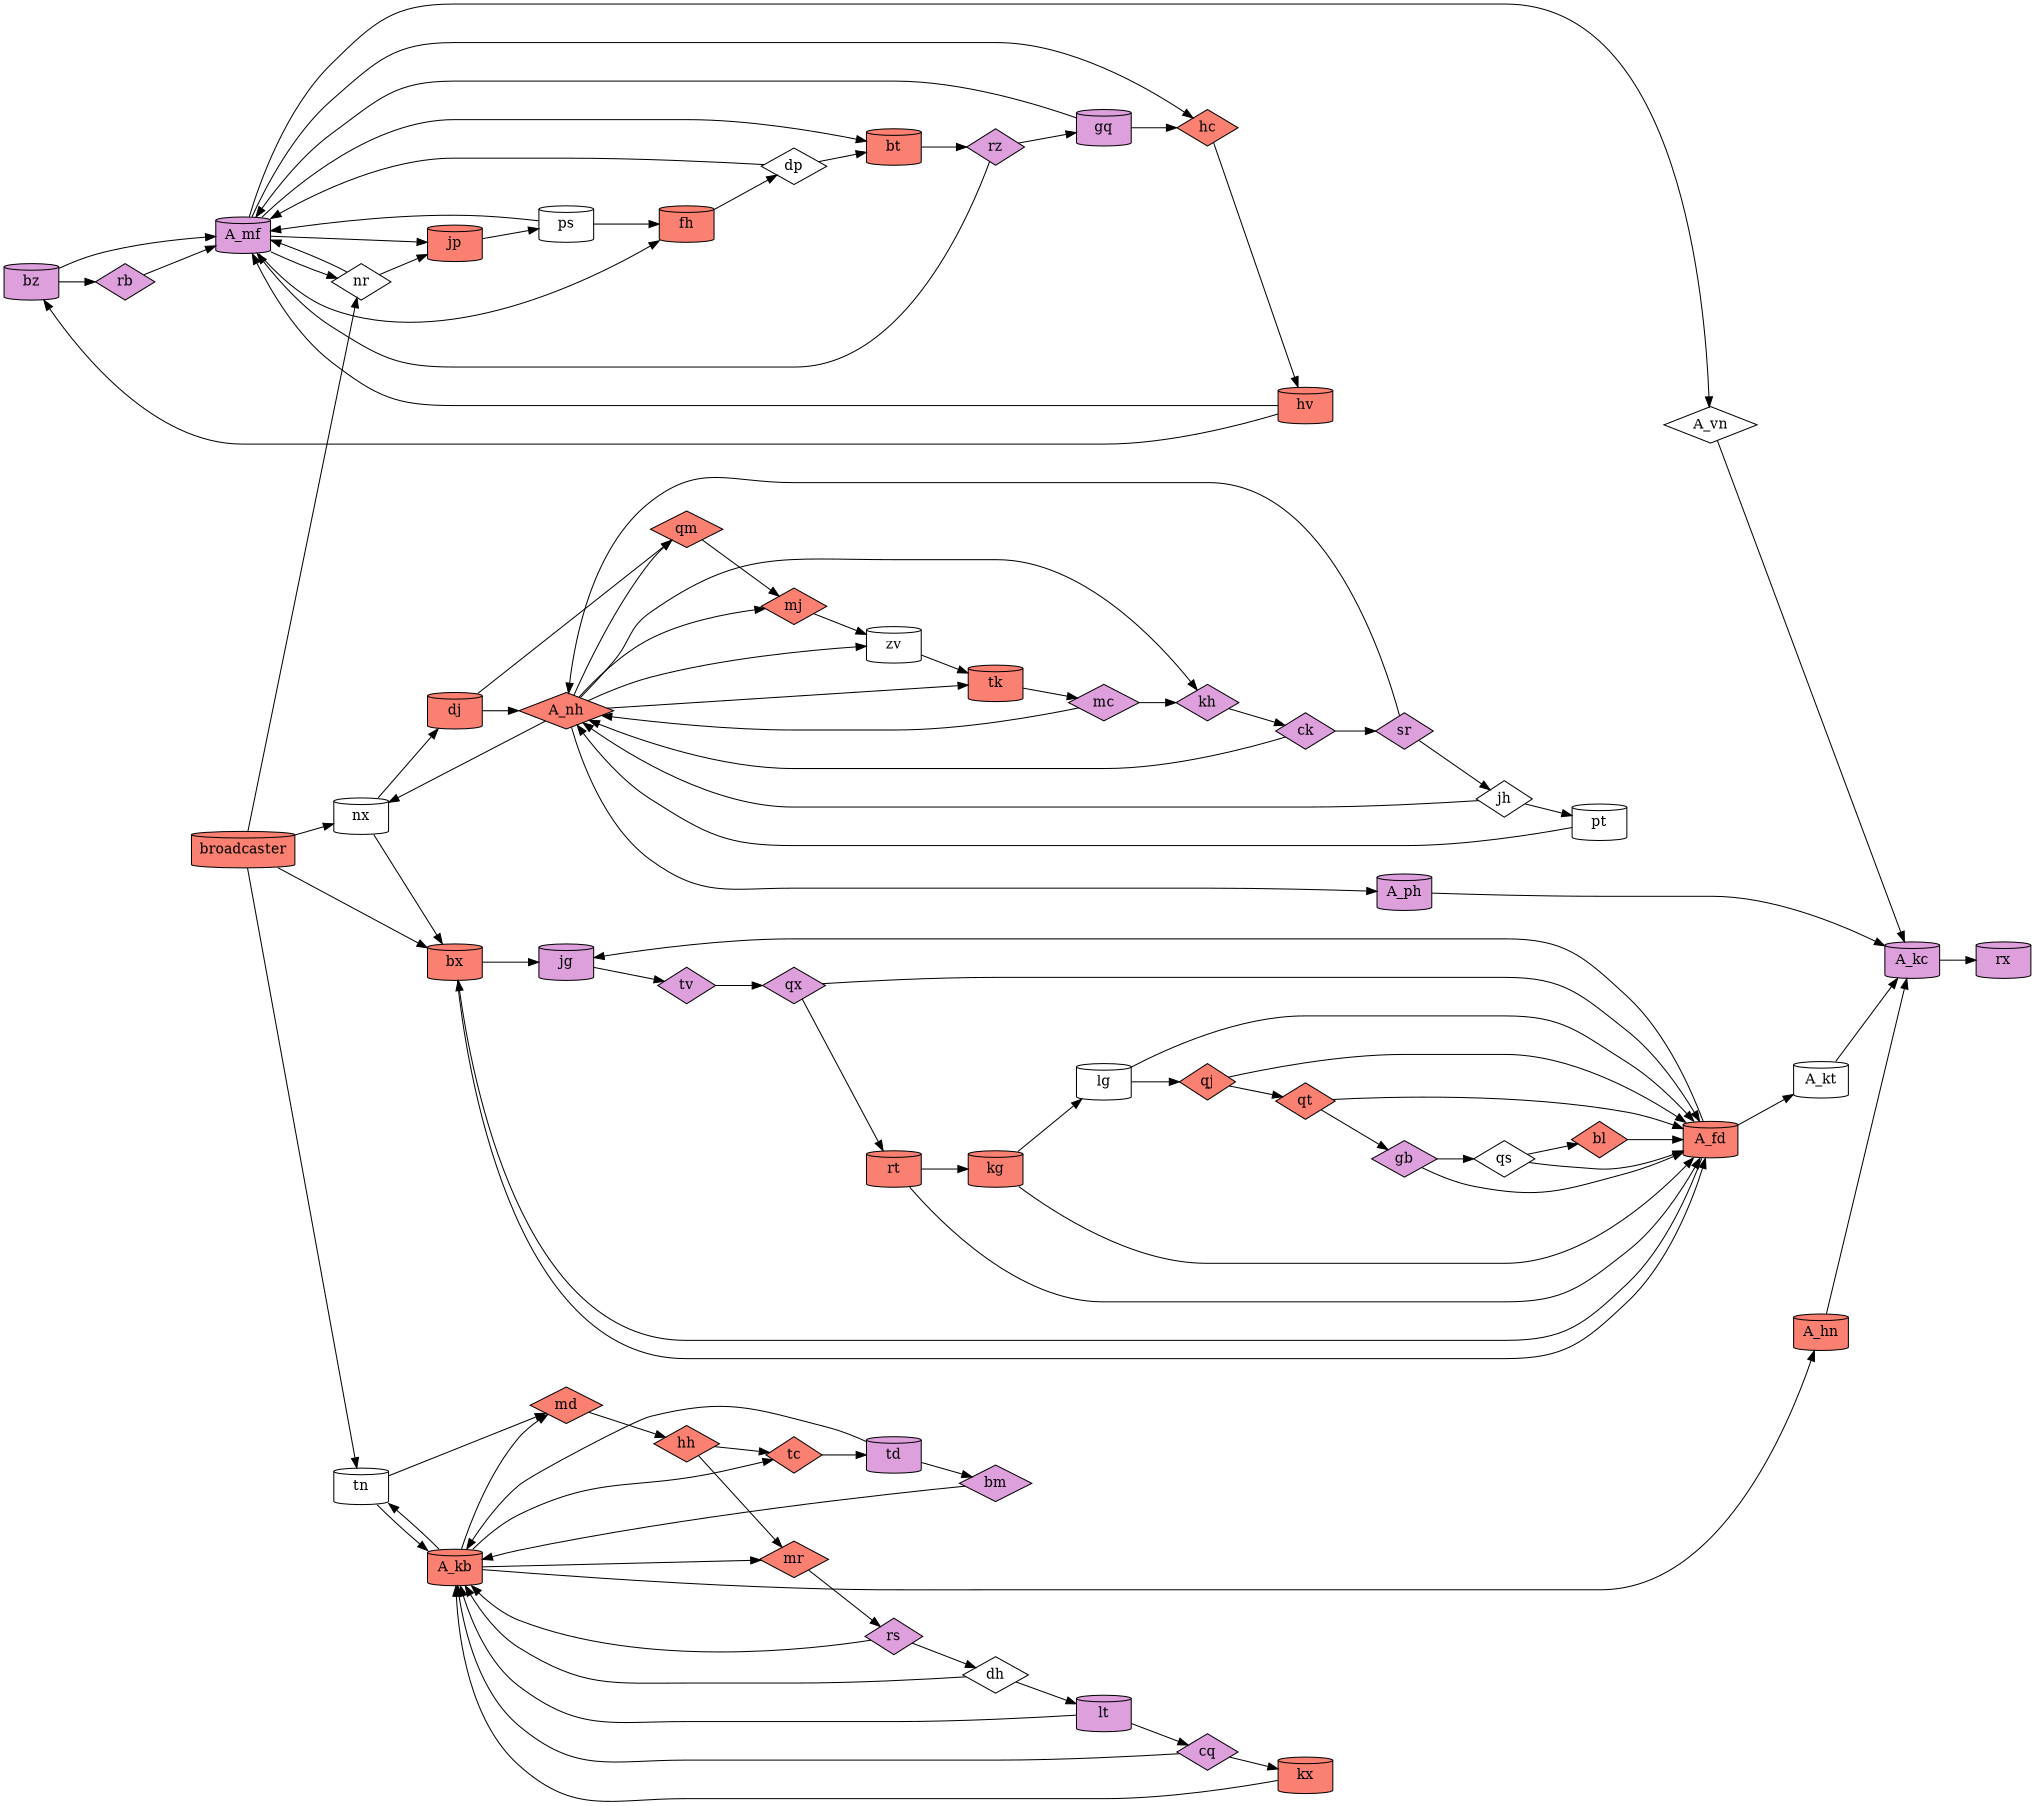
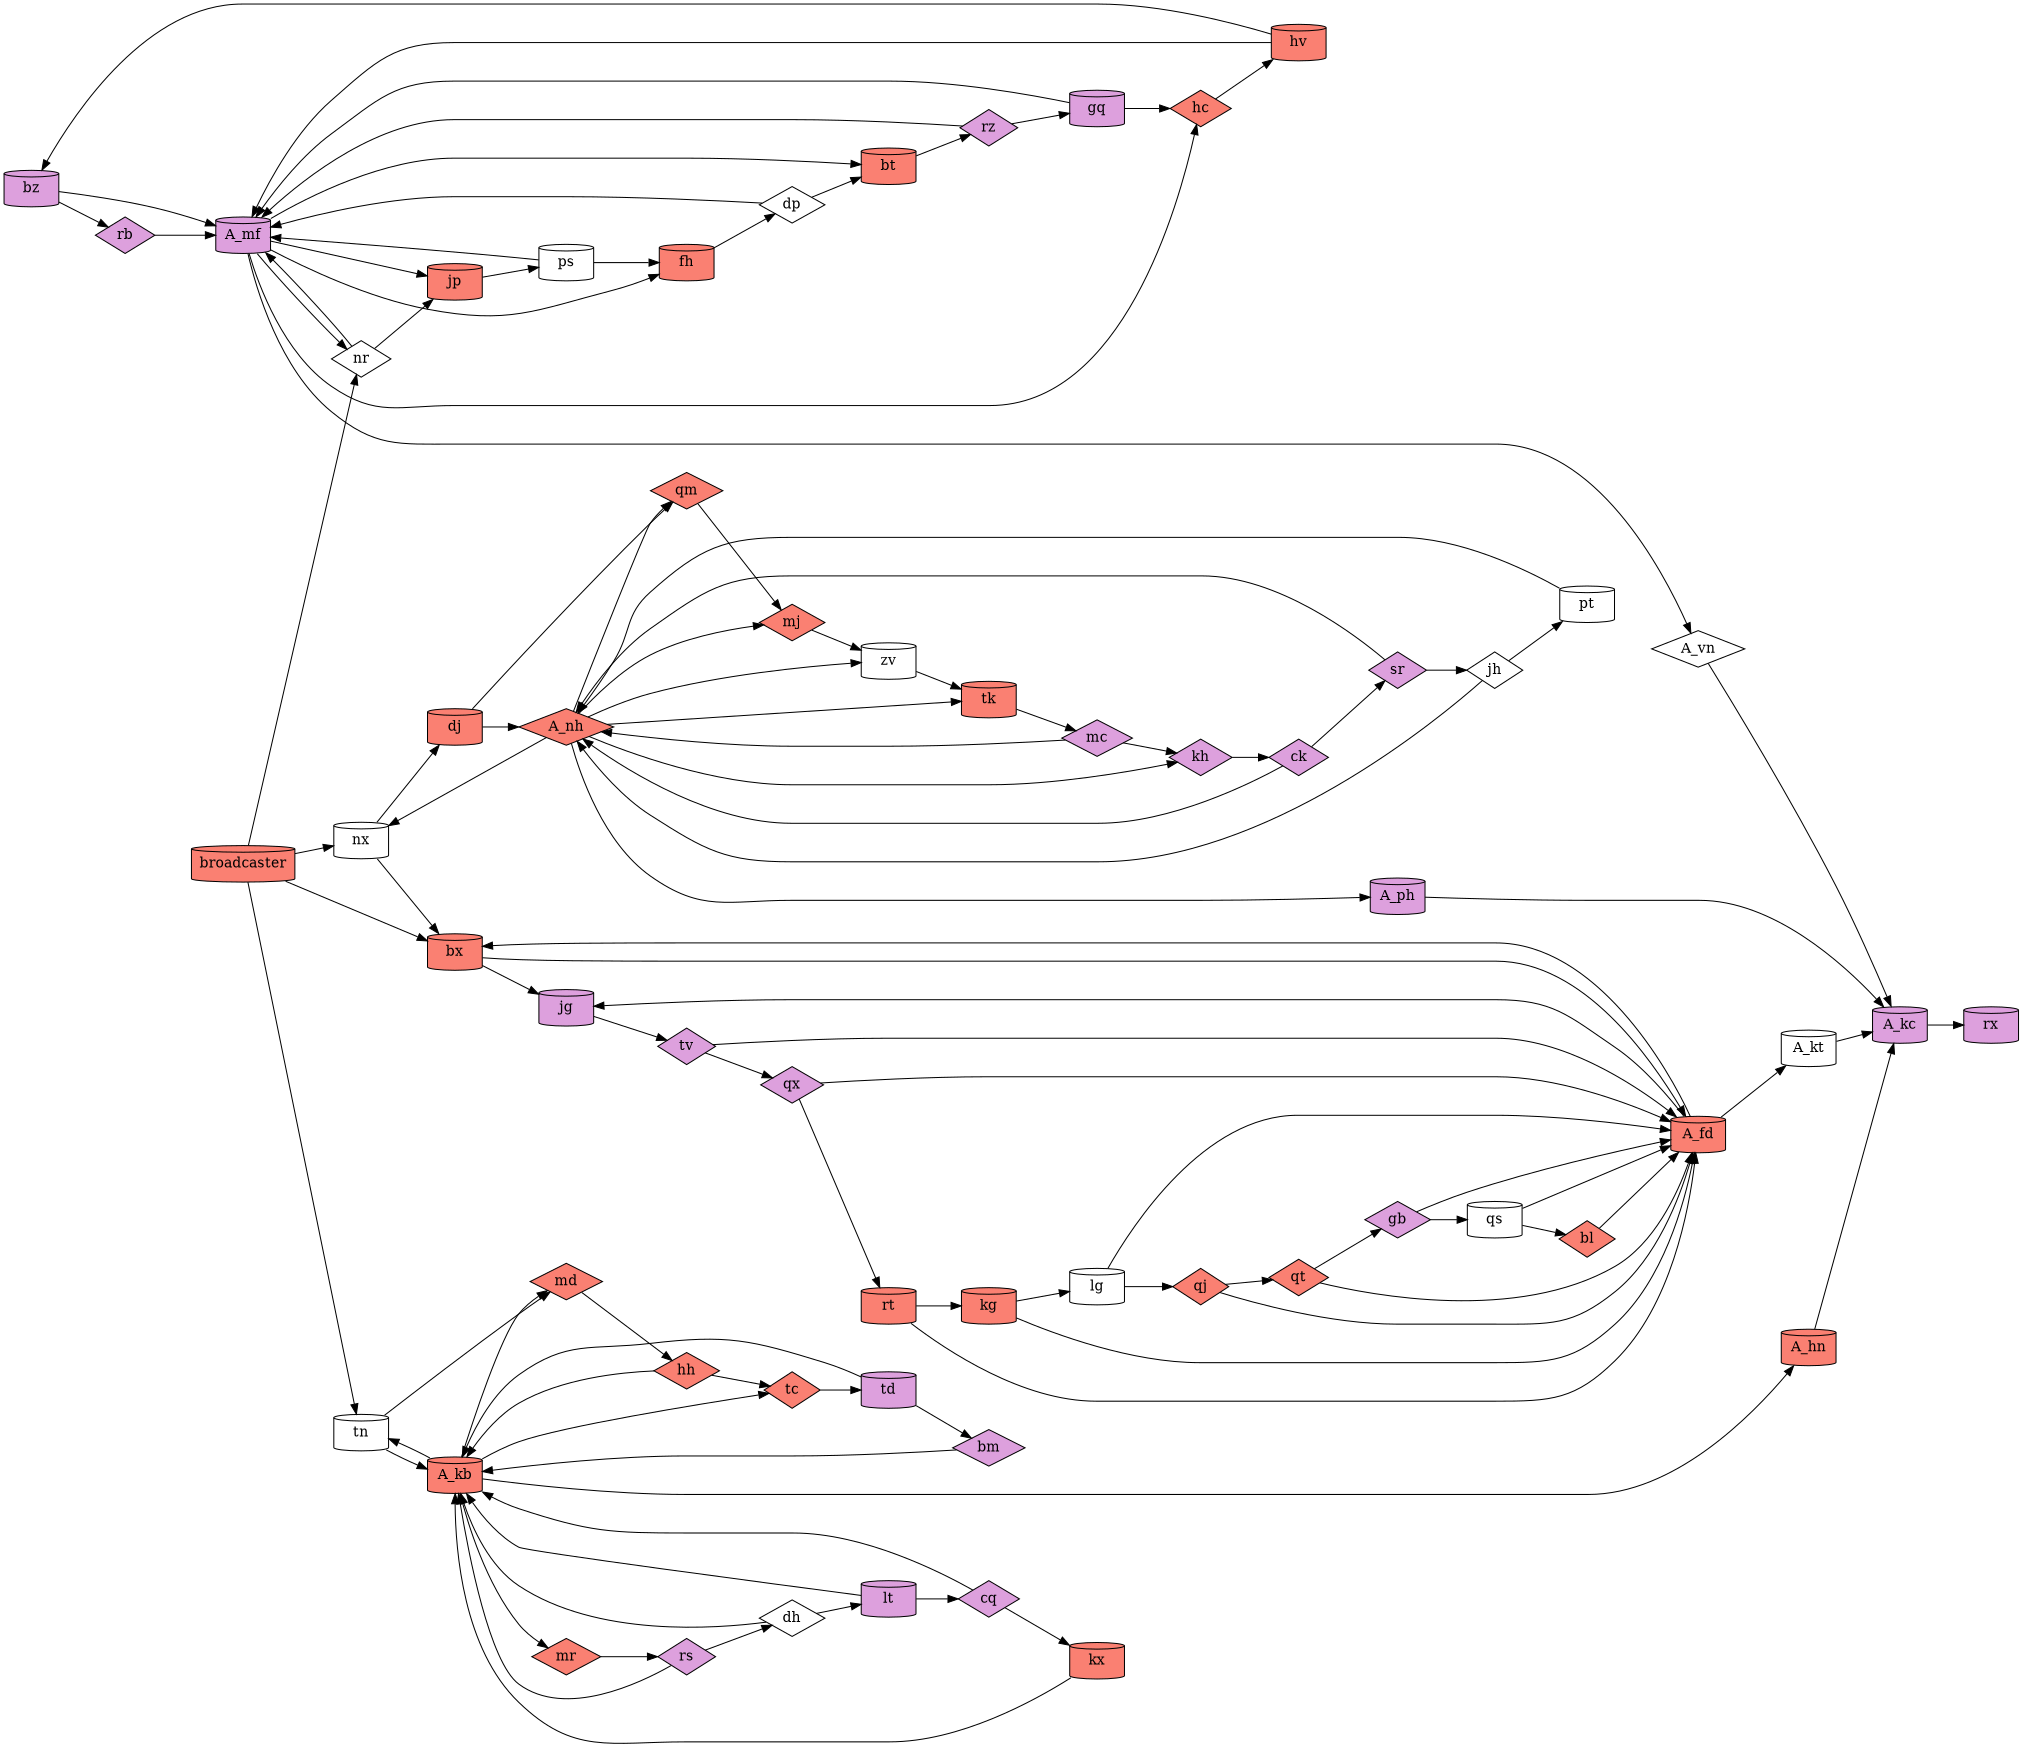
edge "tv" -> "A_fd": added
node "qs": shape diamond -> cylinder
edge "hh" -> "mr": now "hh" -> "A_kb"
